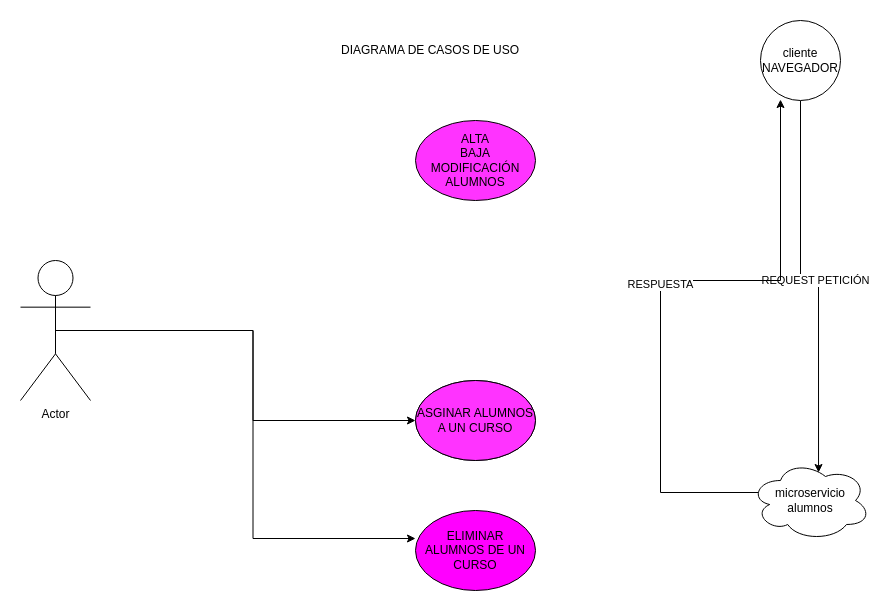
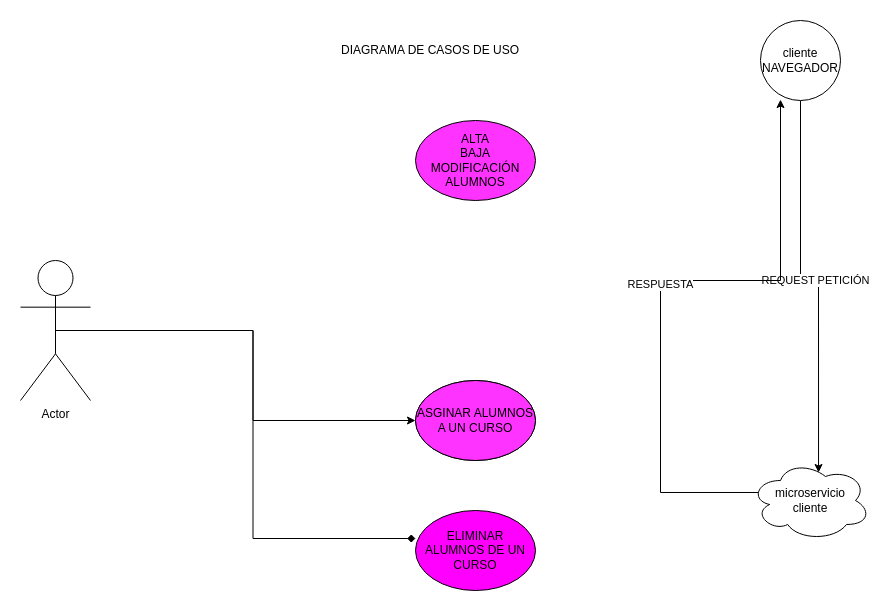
node "microservicio alumnos": label "microservicio alumnos" -> "microservicio cliente"
edge "Actor" -> "ELIMINAR ALUMNOS DE UN CURSO": arrowhead classic -> diamond
